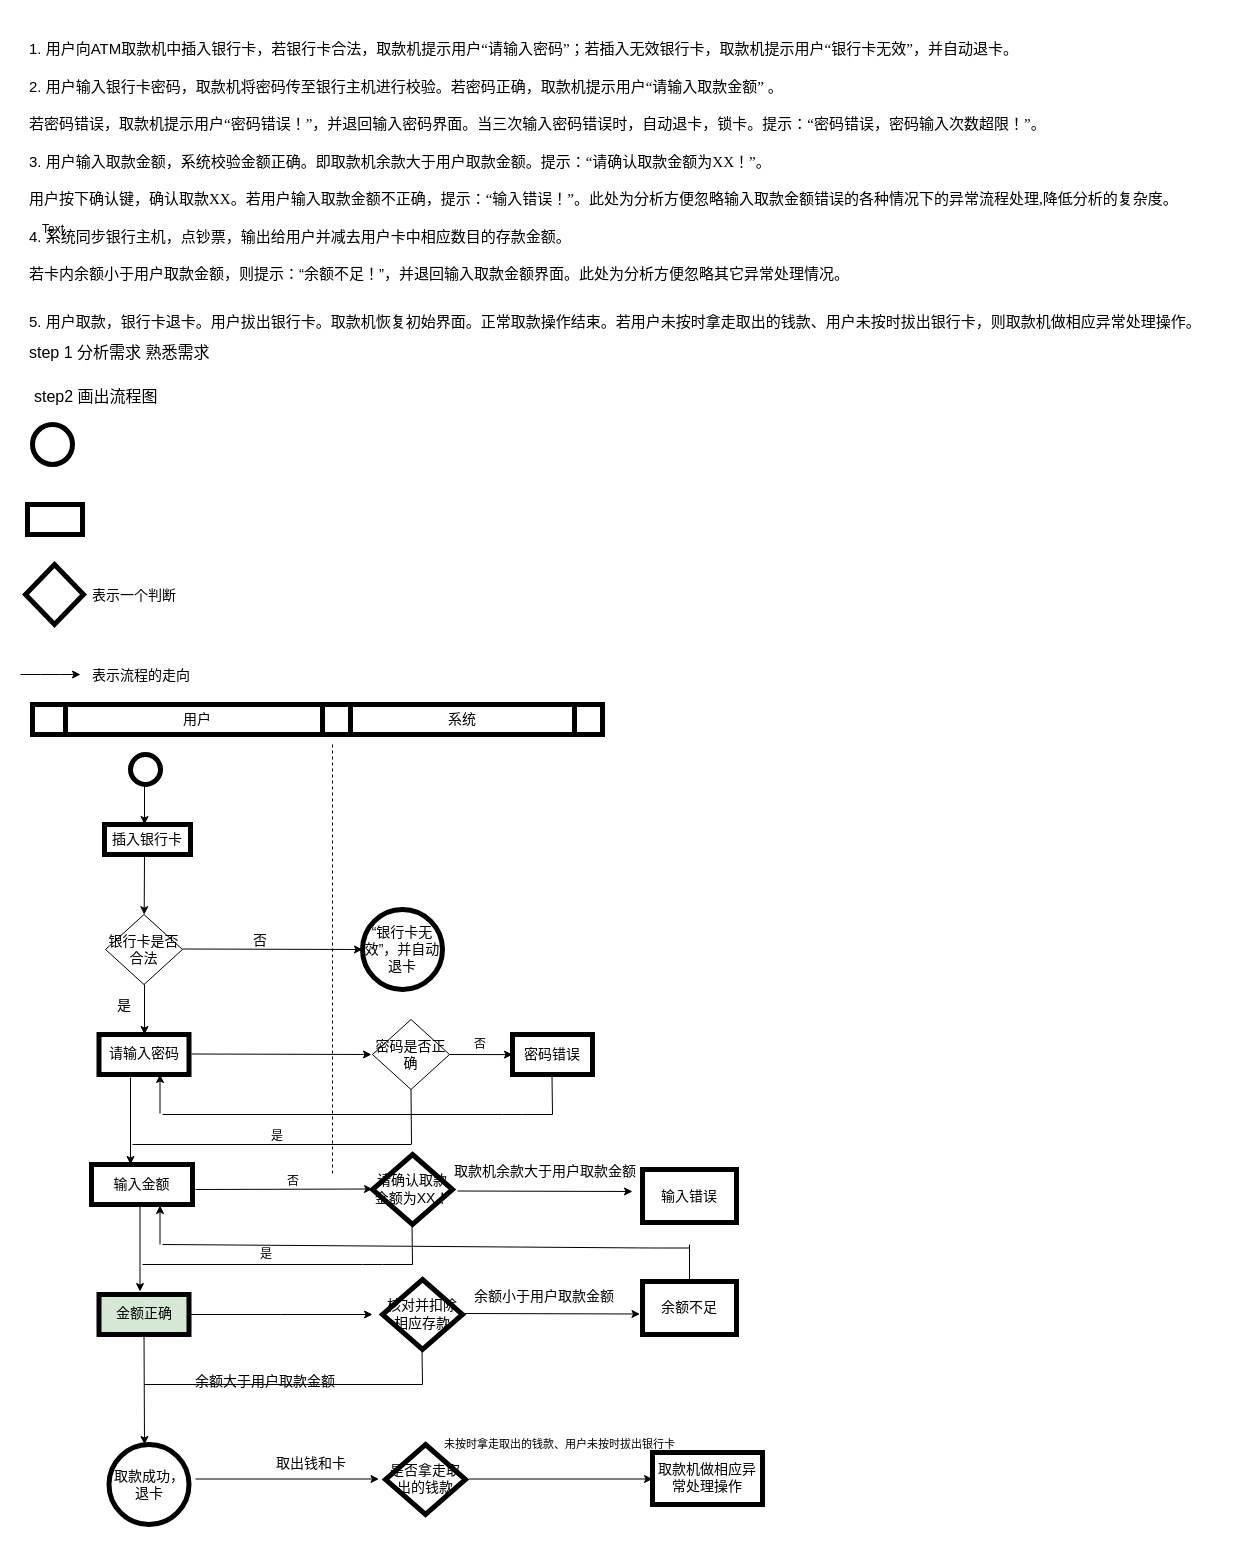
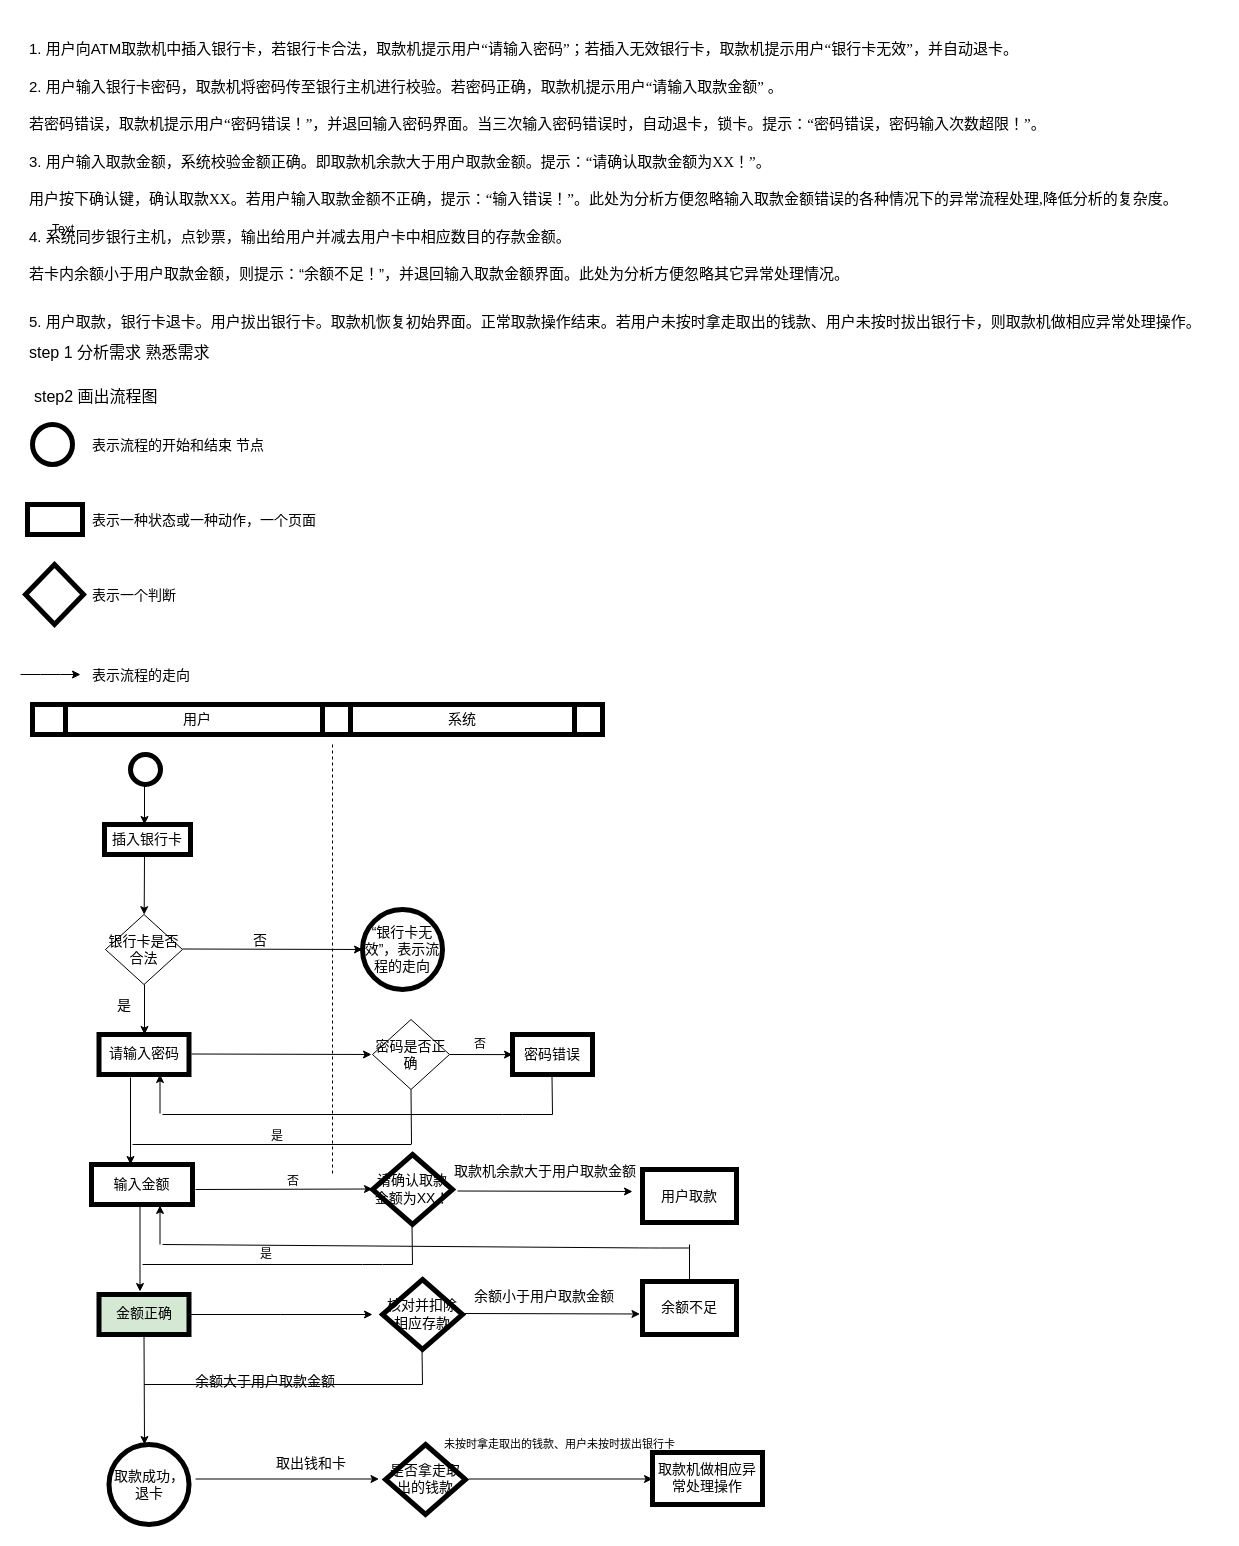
node "Text": moved (61, 230) -> (71, 230)
node "表示流程的开始和结束 节点": added
node "表示一种状态或一种动作，一个页面": added
node "“银行卡无效”，并自动退卡": label "“银行卡无效”，并自动退卡" -> "“银行卡无效”，表示流程的走向"
node "输入错误": label "输入错误" -> "用户取款"
